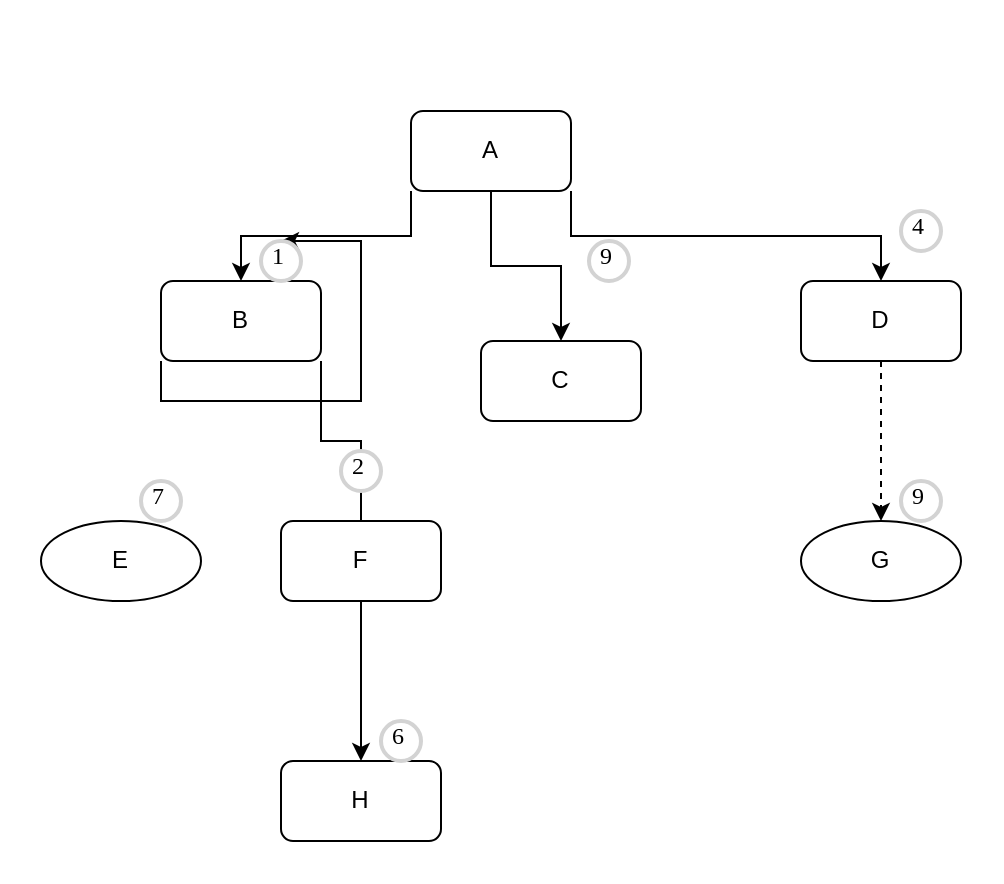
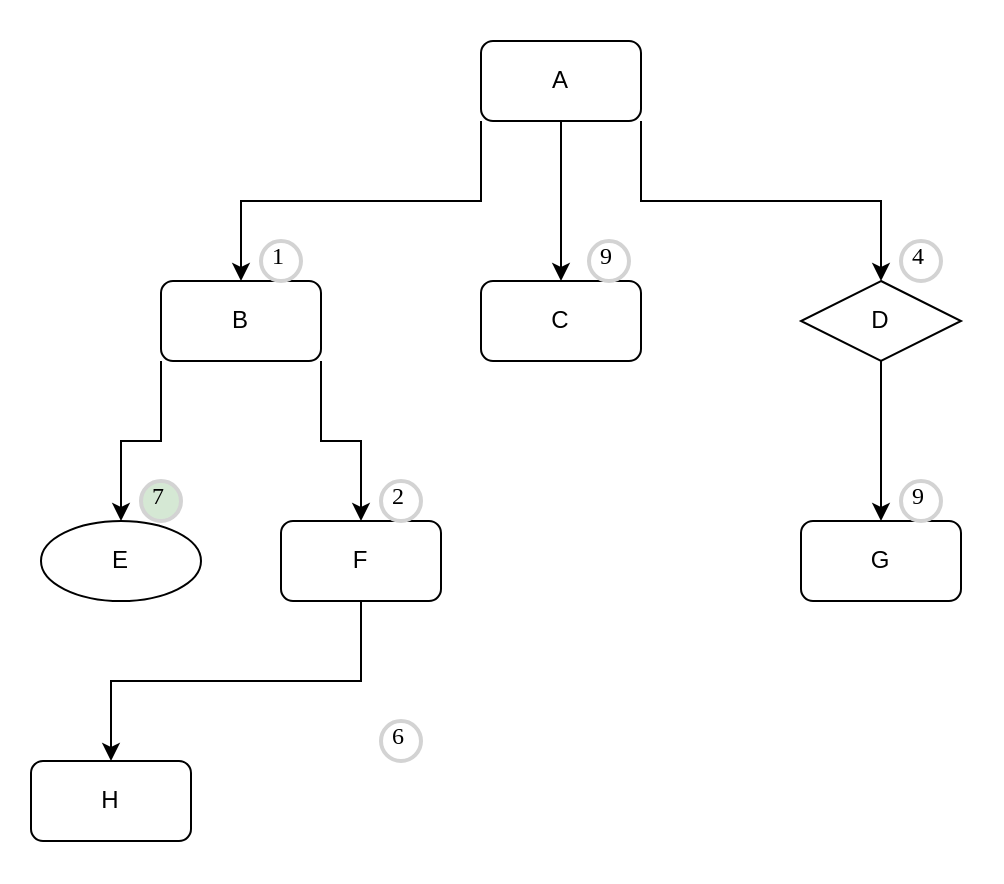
node "A": moved (491, 151) -> (561, 81)
node "4": moved (921, 231) -> (921, 261)
node "D": shape rounded rectangle -> diamond
node "C": moved (561, 381) -> (561, 321)
edge "B" -> "1": now "B" -> "E"
edge "D" -> "G": style dashed -> solid
node "2": moved (361, 471) -> (401, 501)
node "7": fillcolor #ffffff -> #d5e8d4
edge "B" -- "F": arrowhead none -> classic
node "G": shape ellipse -> rounded rectangle
node "H": moved (361, 801) -> (111, 801)
